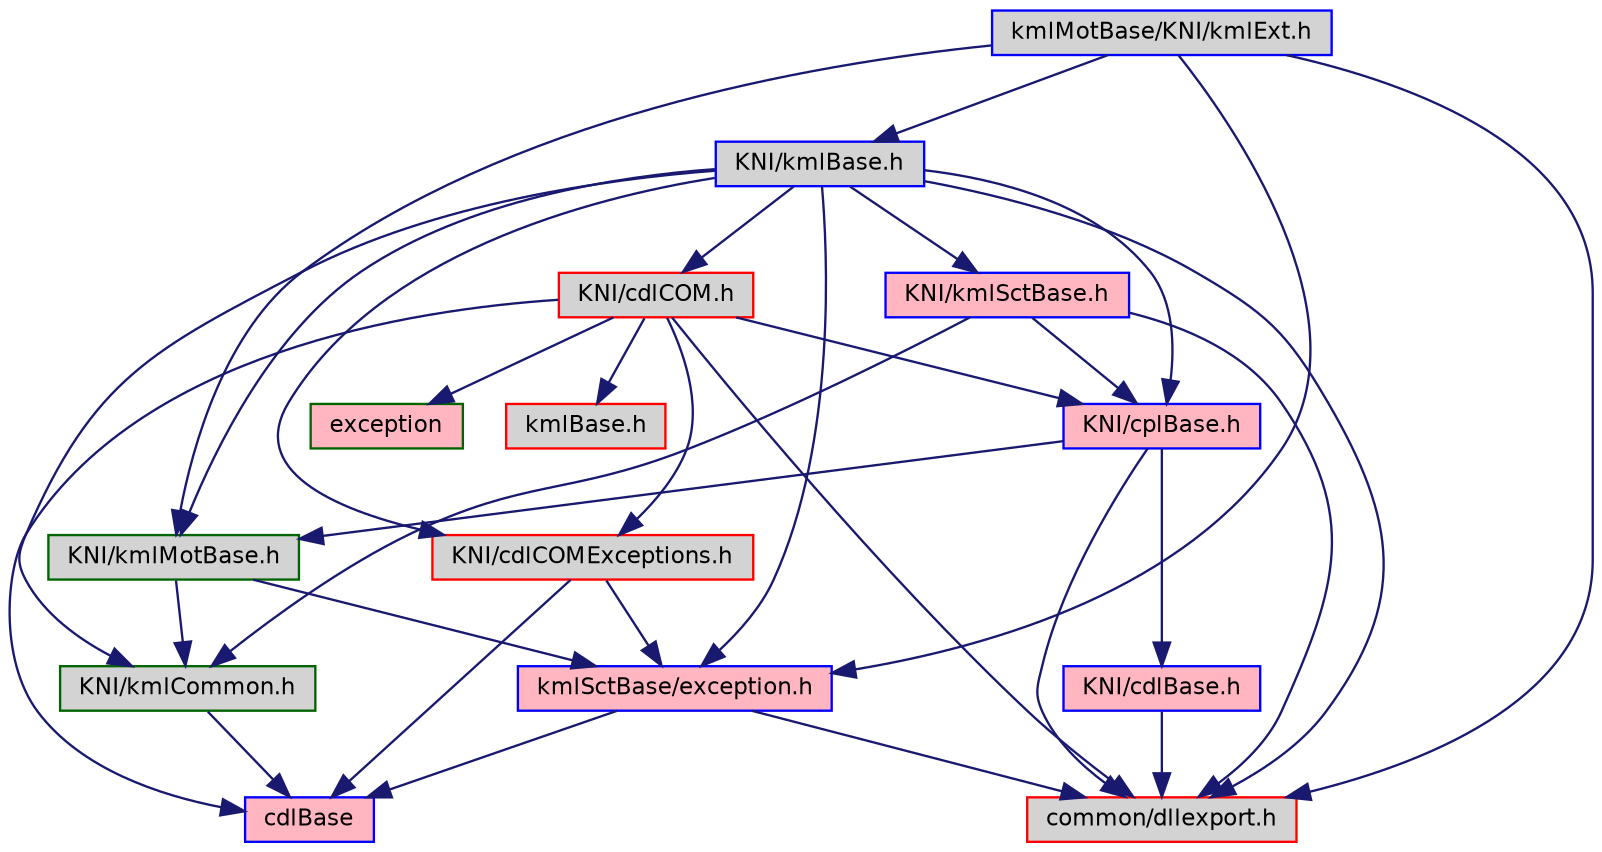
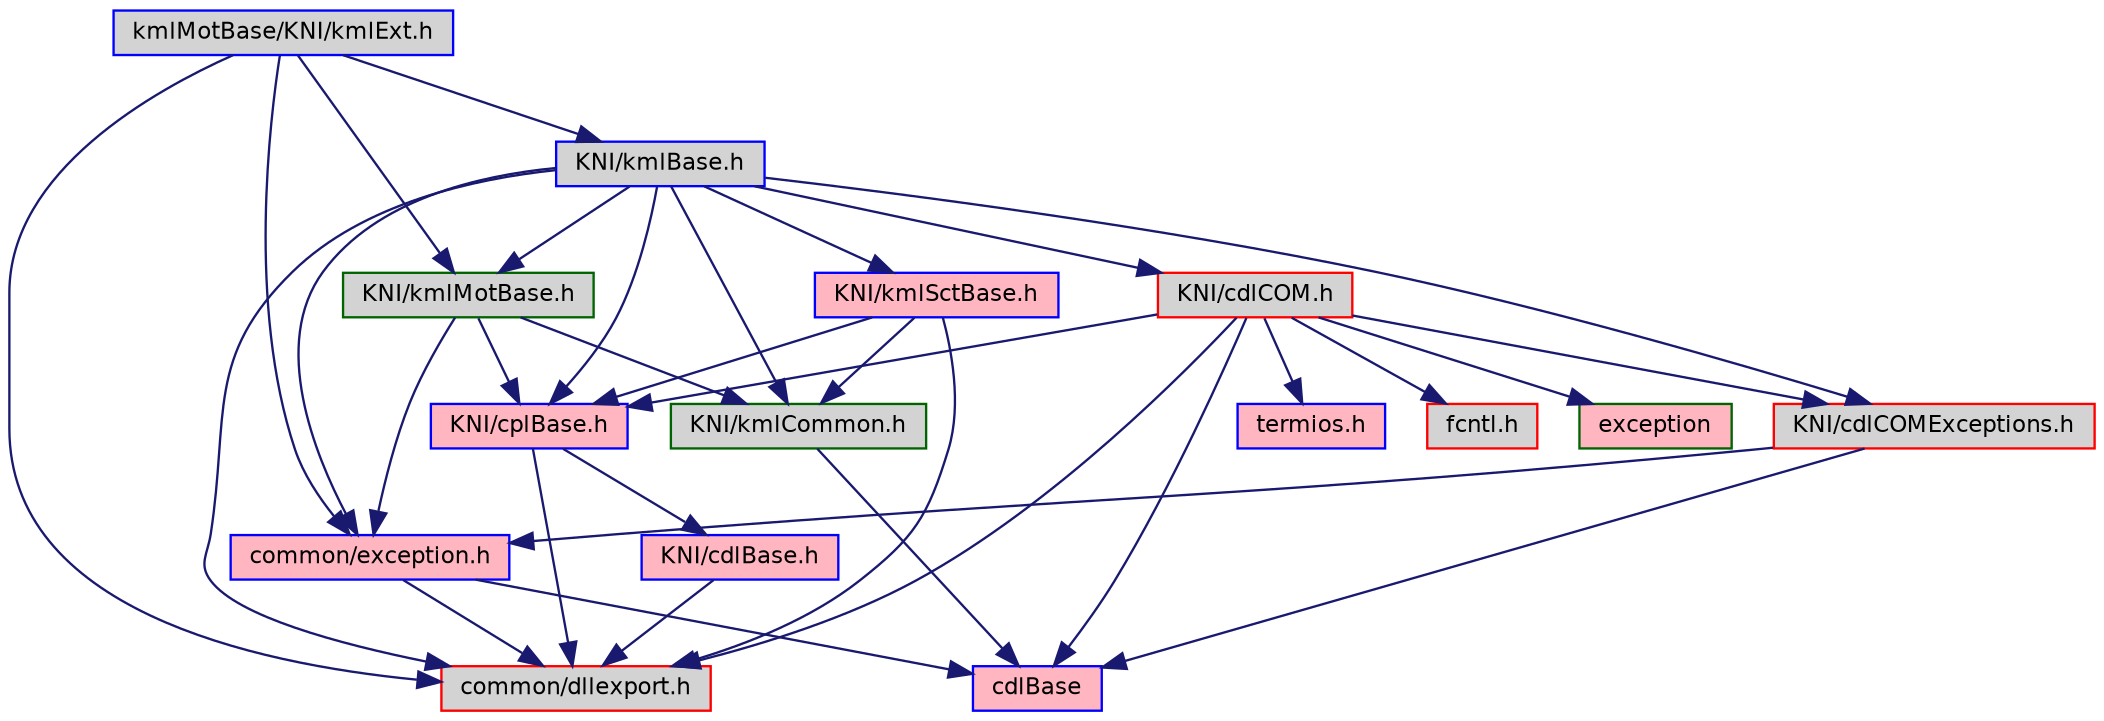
node "kmlBase.h": label "kmlBase.h" -> "fcntl.h"
node "termios.h": added
edge "KNI/cplBase.h" -> "KNI/kmlMotBase.h": reversed
node "kmlSctBase/exception.h": label "kmlSctBase/exception.h" -> "common/exception.h"
